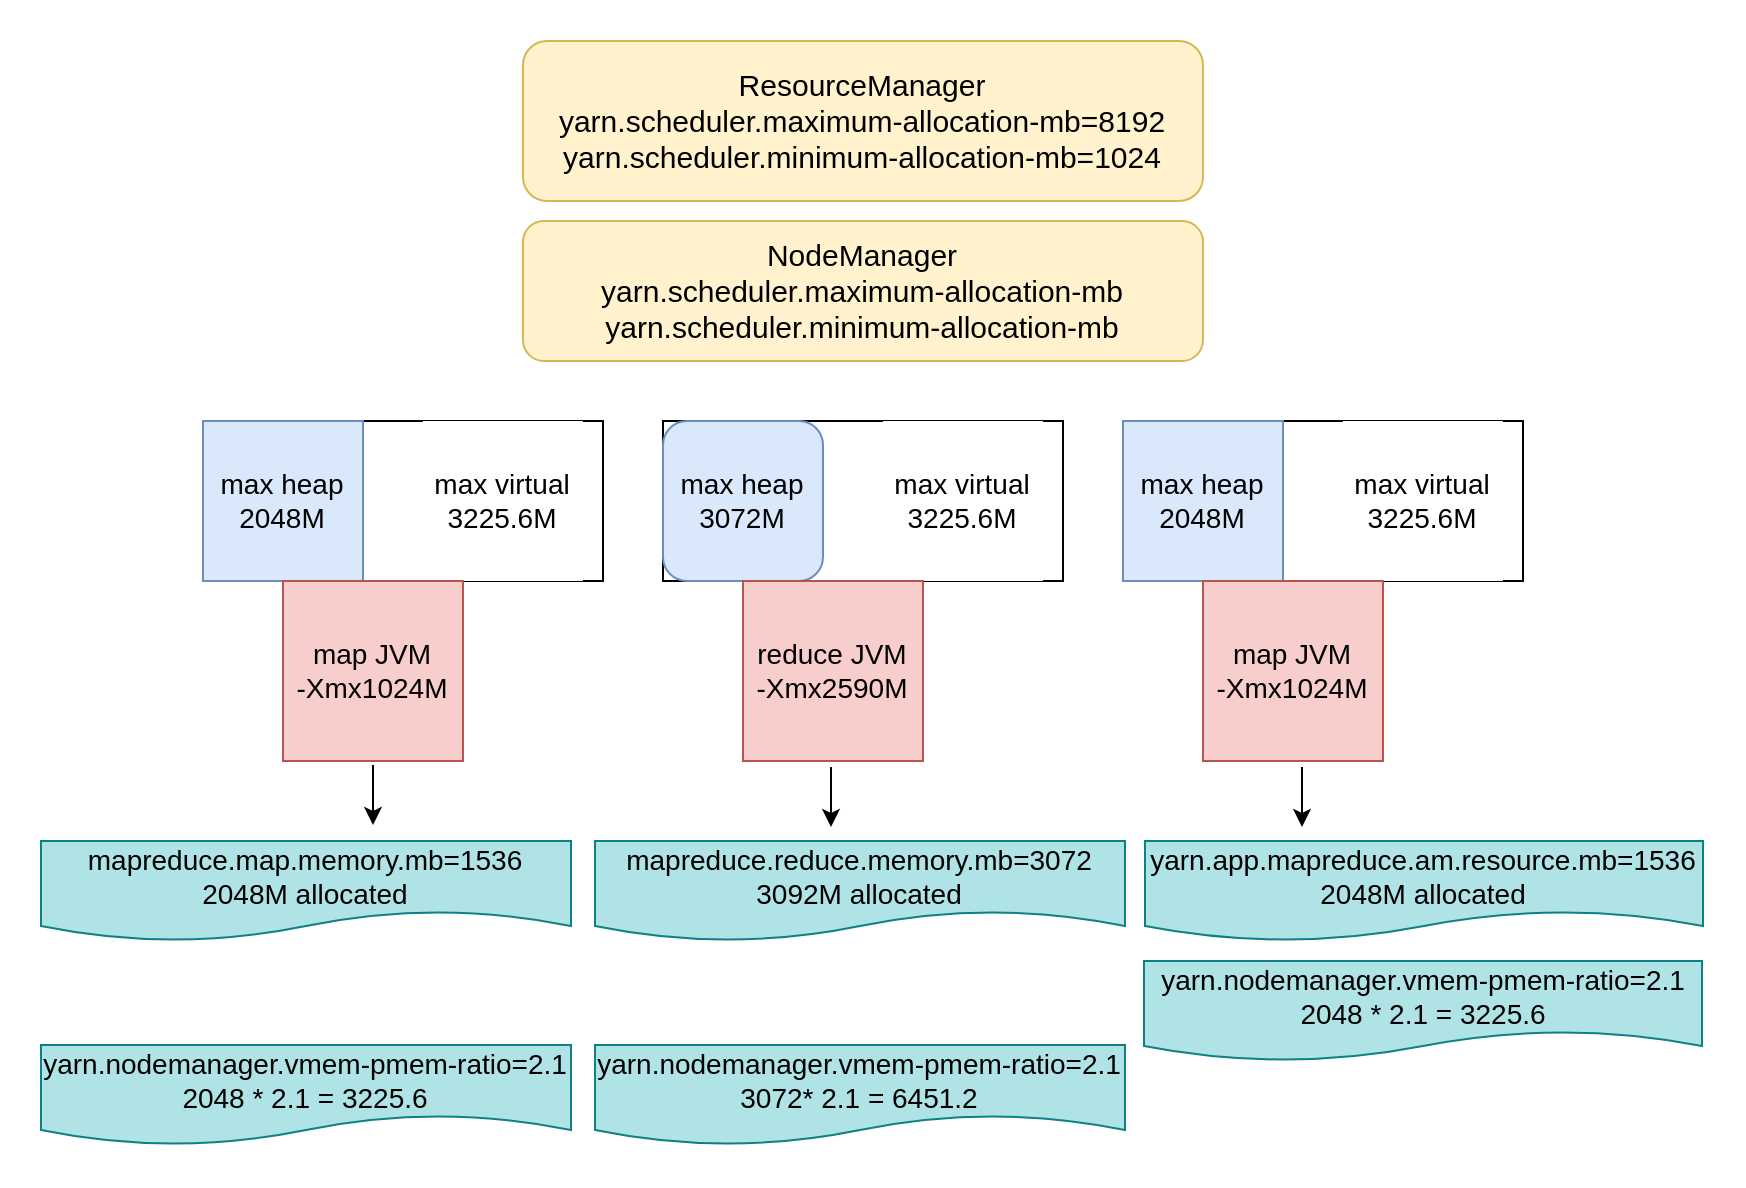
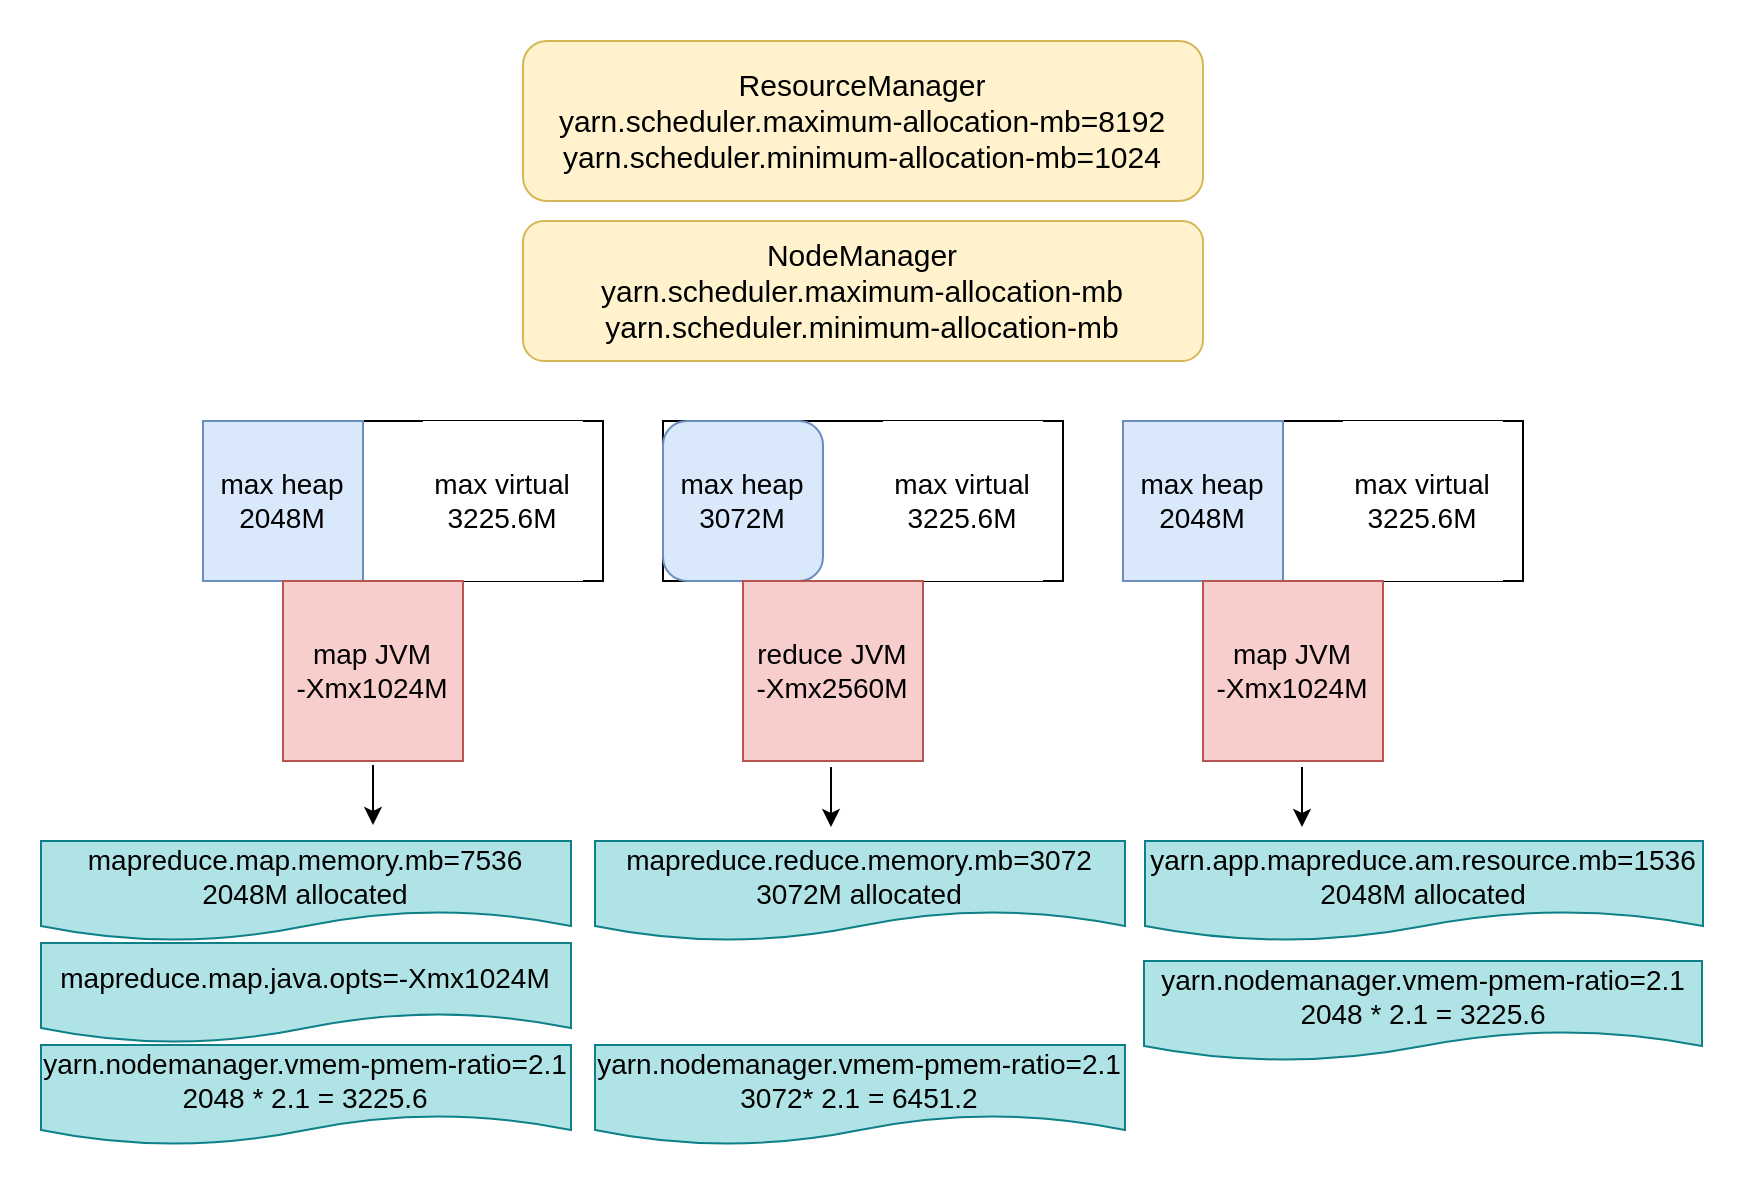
node "reduce JVM -Xmx2590M": label "reduce JVM -Xmx2590M" -> "reduce JVM -Xmx2560M"
node "mapreduce.map.memory.mb=1536 2048M allocated": label "mapreduce.map.memory.mb=1536 2048M allocated" -> "mapreduce.map.memory.mb=7536 2048M allocated"
node "mapreduce.reduce.memory.mb=3072 3092M allocated": label "mapreduce.reduce.memory.mb=3072 3092M allocated" -> "mapreduce.reduce.memory.mb=3072 3072M allocated"
node "mapreduce.map.java.opts=-Xmx1024M": added
